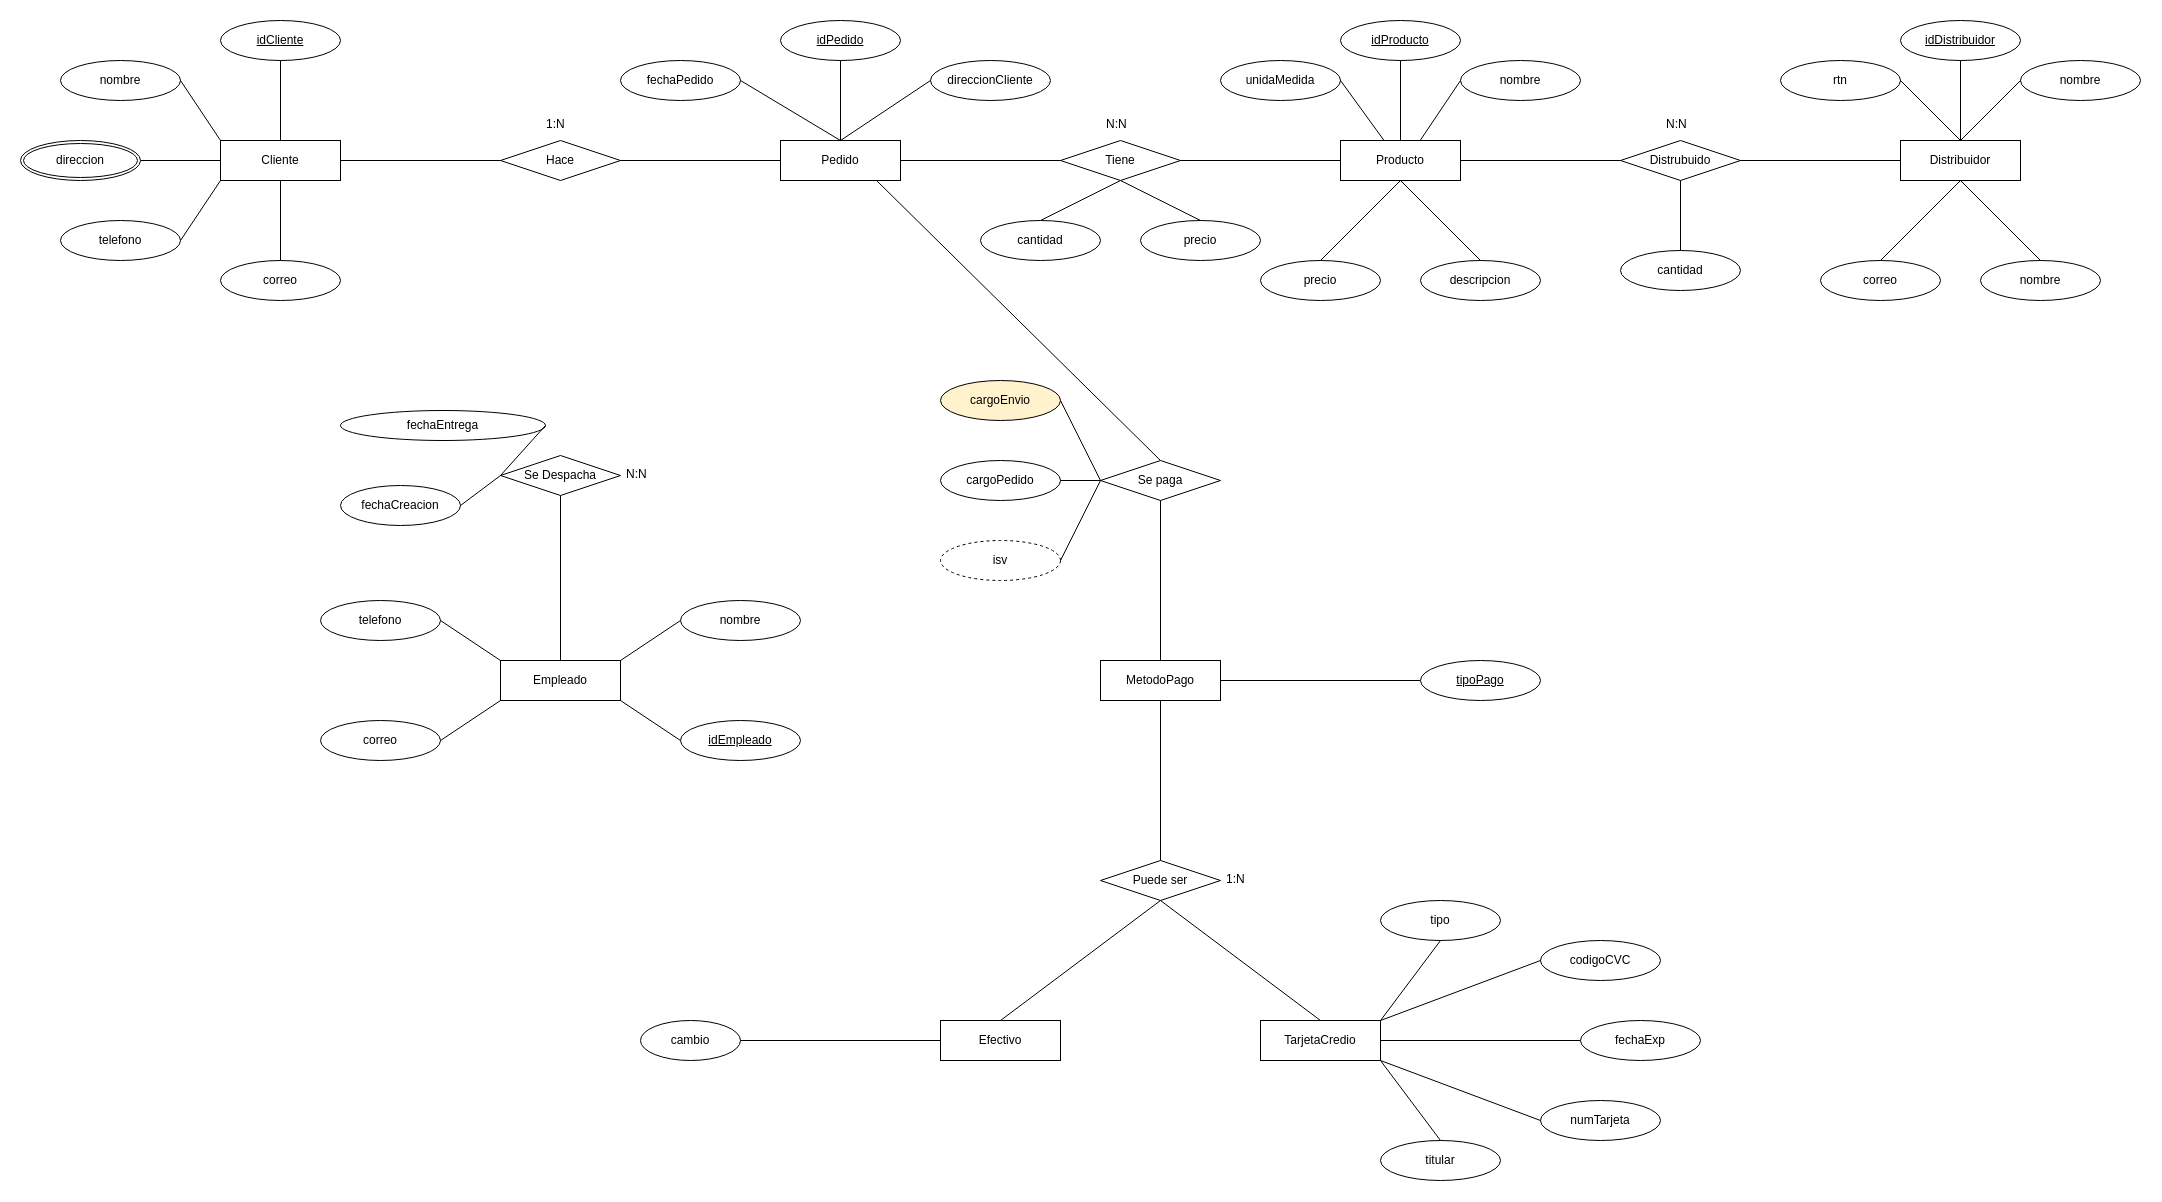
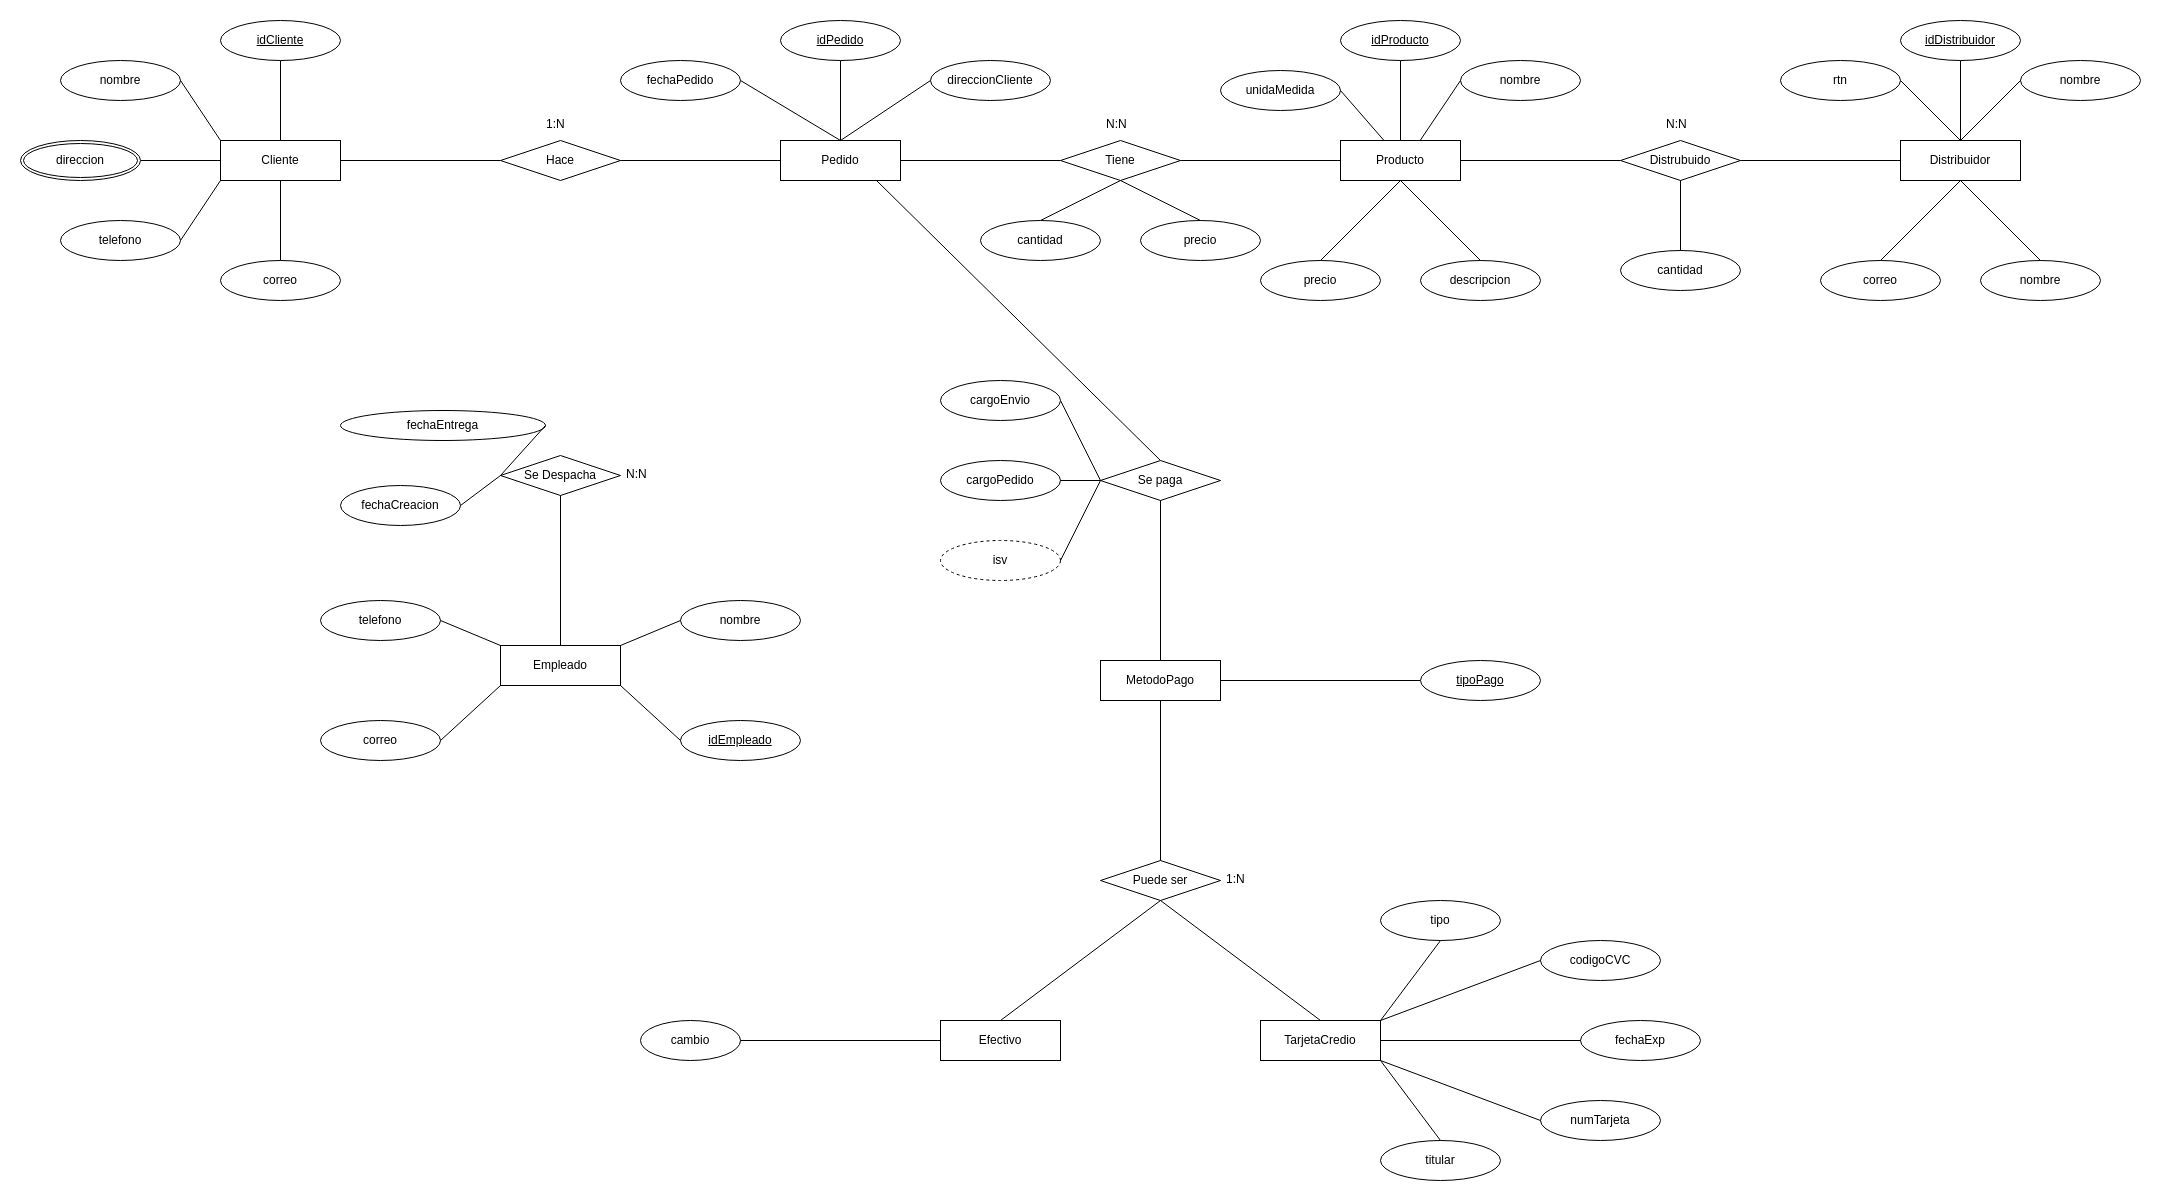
node "unidaMedida": moved (1281, 81) -> (1281, 91)
node "cargoEnvio": fillcolor #fff2cc -> #ffffff
node "Empleado": moved (561, 681) -> (561, 666)
